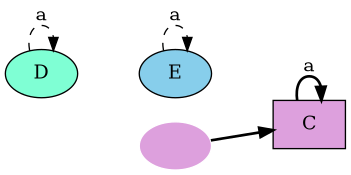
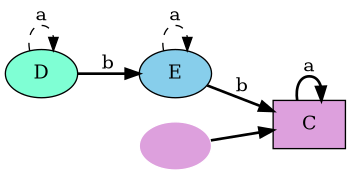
edge "D" -> "E": added, label "b"
edge "E" -> "C": added, label "b"
